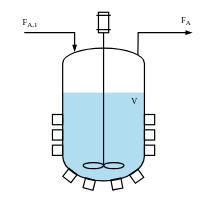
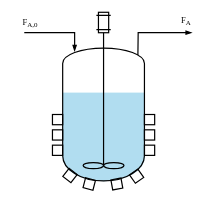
node "FA,1": label "FA,1" -> "FA,0"
node "V": removed
